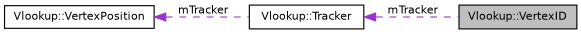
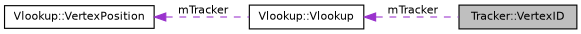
node "Vlookup::Tracker": label "Vlookup::Tracker" -> "Vlookup::Vlookup"
node "Vlookup::VertexID": label "Vlookup::VertexID" -> "Tracker::VertexID"
